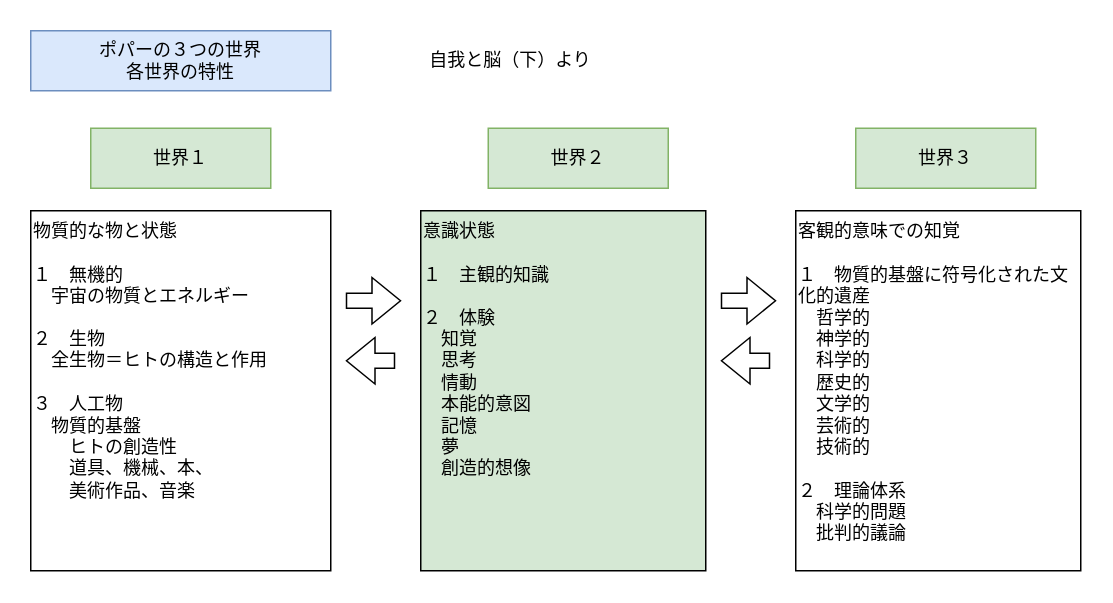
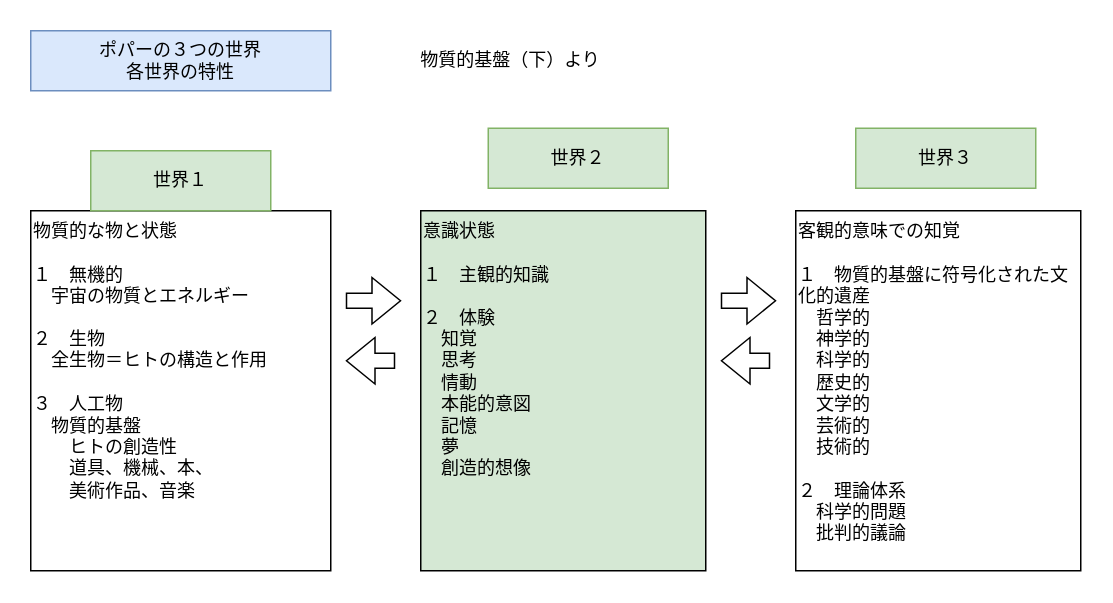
node "自我と脳（下）より": label "自我と脳（下）より" -> "物質的基盤（下）より"
node "世界１": moved (181, 158) -> (181, 181)
